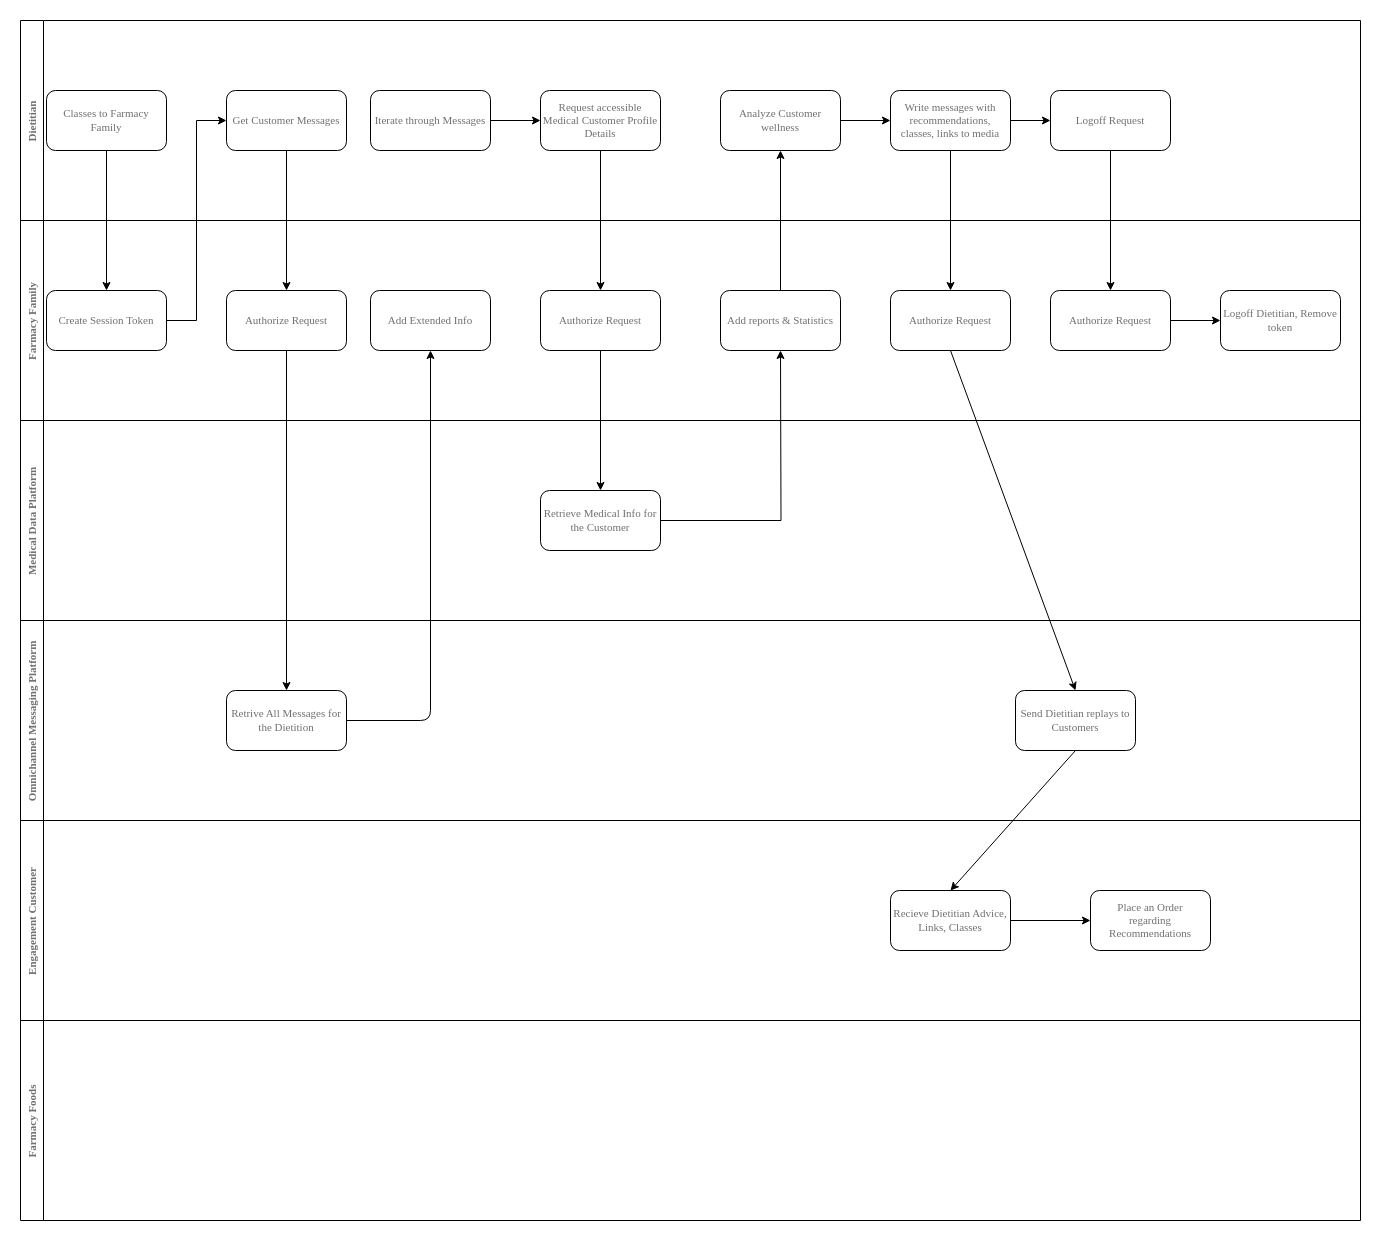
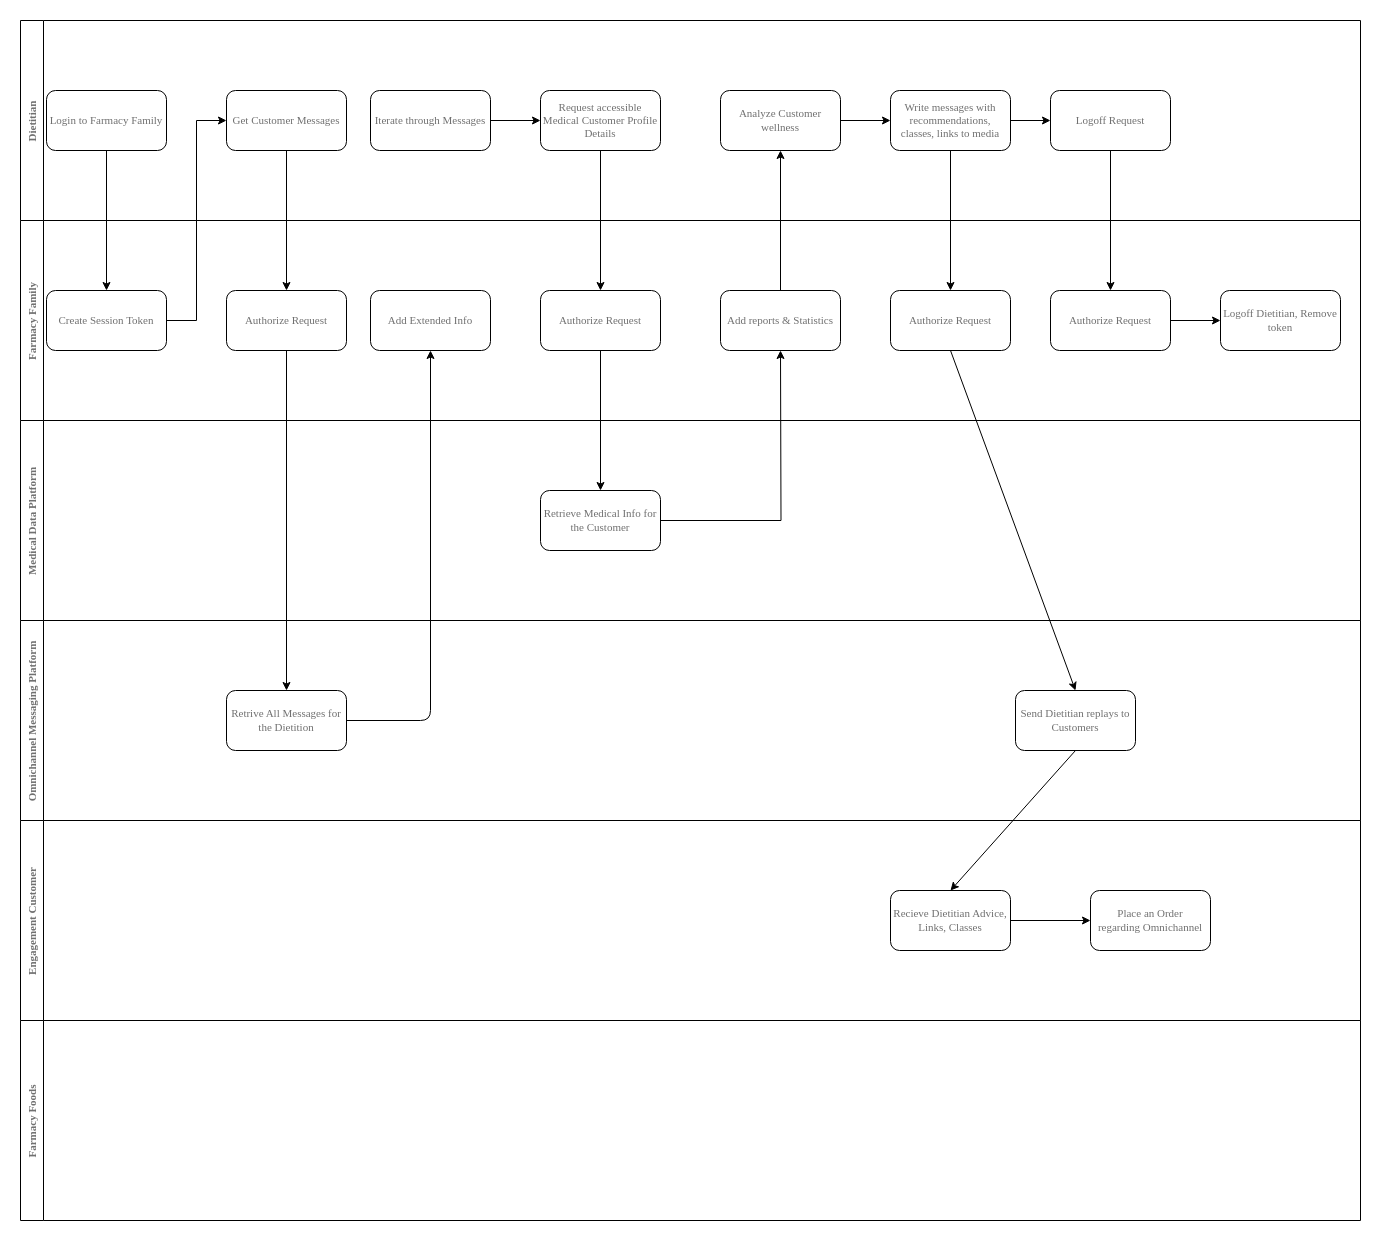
node "Classes to Farmacy Family": label "Classes to Farmacy Family" -> "Login to Farmacy Family"
node "Place an Order regarding Recommendations": label "Place an Order regarding Recommendations" -> "Place an Order regarding Omnichannel"
